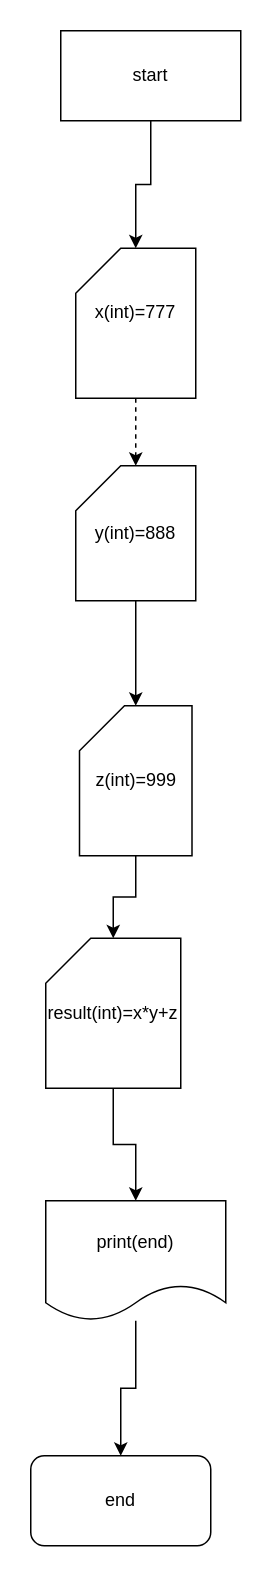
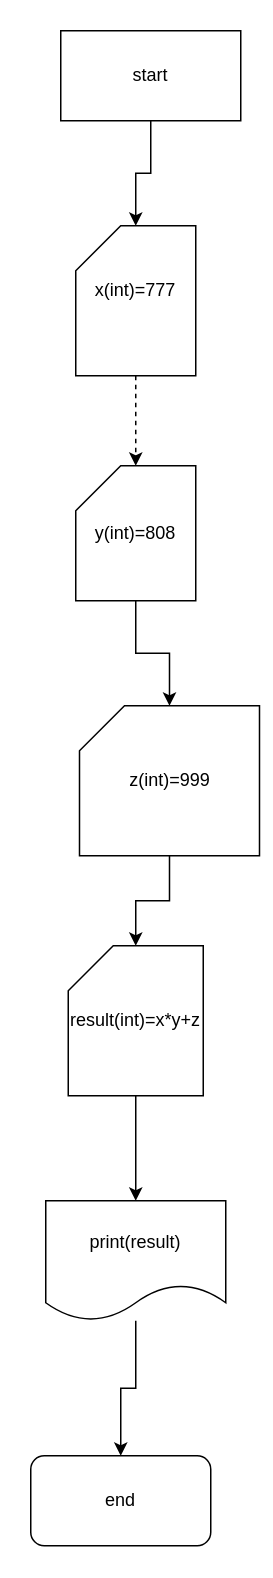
node "x(int)=777": moved (136, 323) -> (136, 301)
node "y(int)=888": label "y(int)=888" -> "y(int)=808"
node "z(int)=999": size 113x150 -> 180x150
node "result(int)=x*y+z": moved (113, 1013) -> (136, 1021)
node "print(end)": label "print(end)" -> "print(result)"
